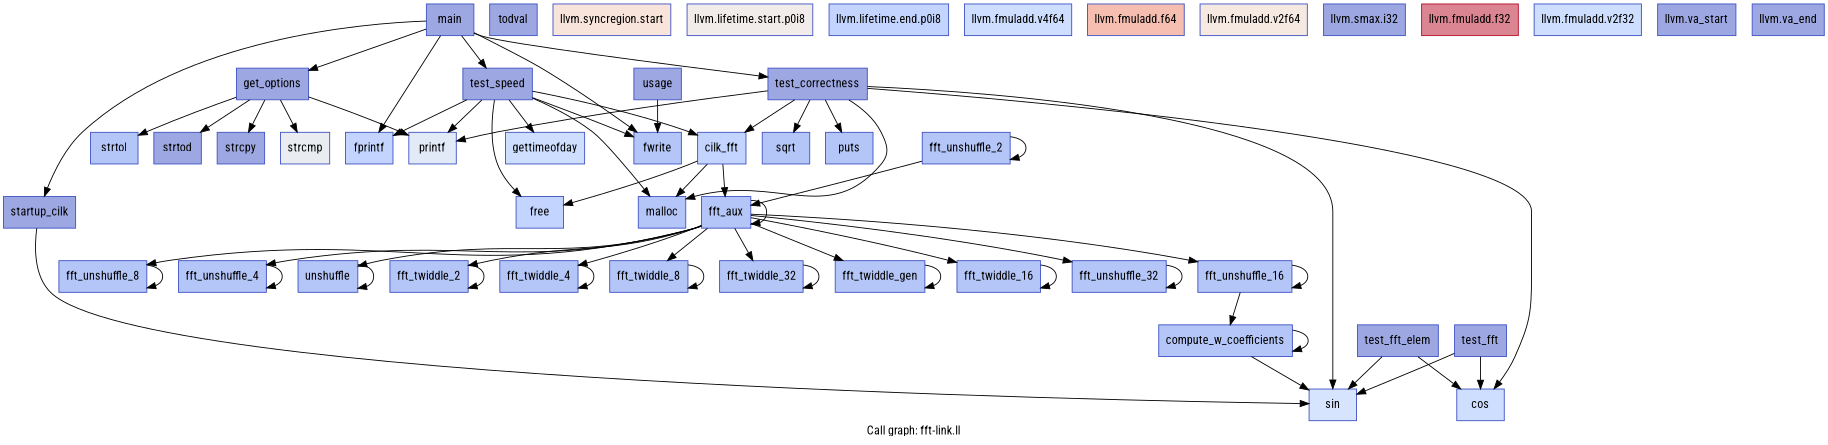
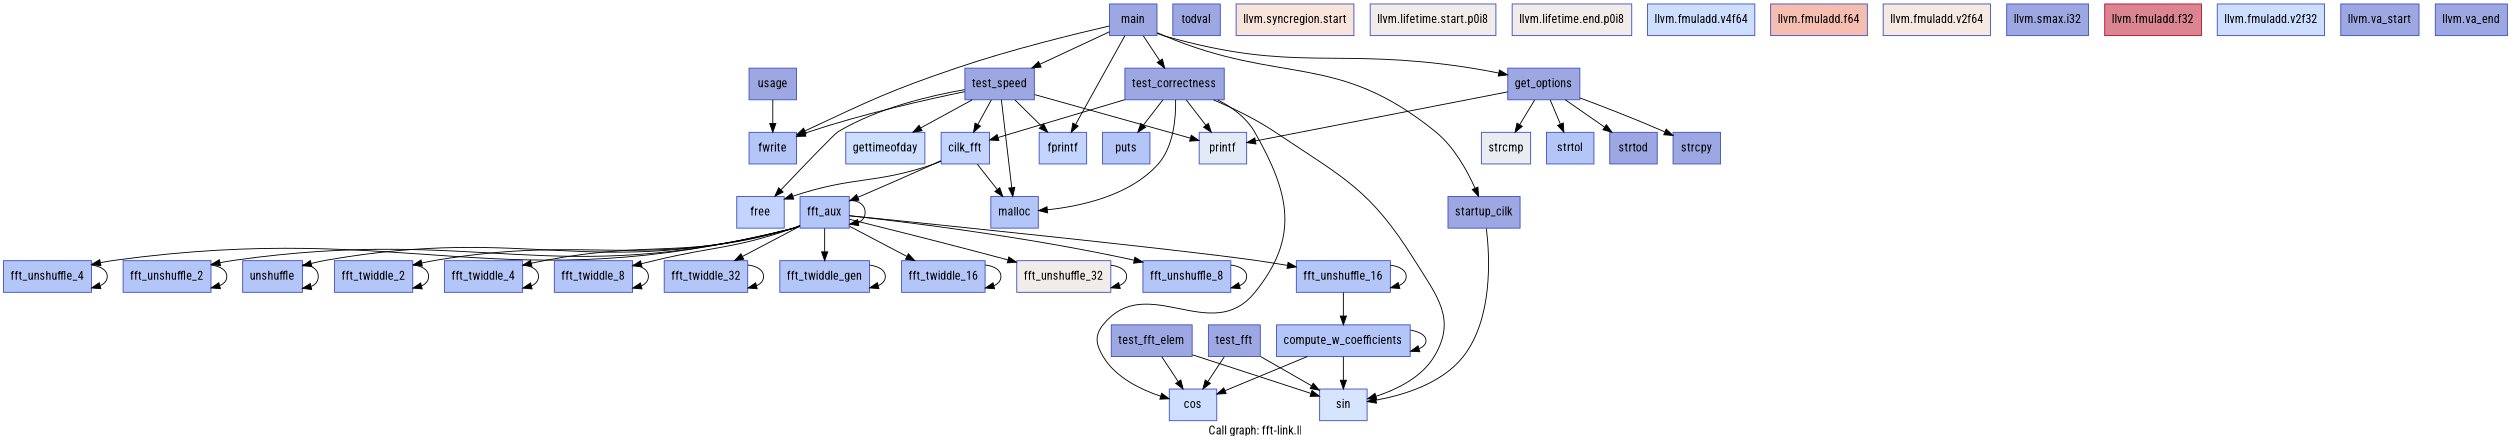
node "llvm.lifetime.end.p0i8": fillcolor #88abfd80 -> #e3d9d380
node "sqrt": removed
edge "fft_unshuffle_2" -> "fft_aux": reversed
node "fft_unshuffle_32": fillcolor #6a8bef80 -> #e3d9d380
edge "compute_w_coefficients" -> "cos": added
